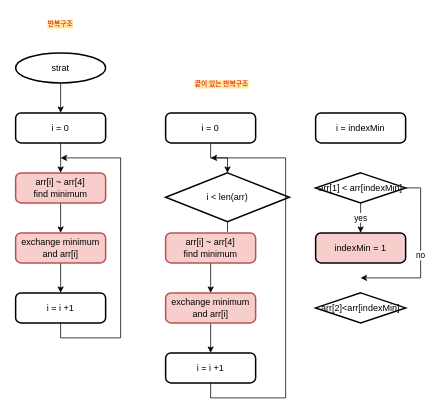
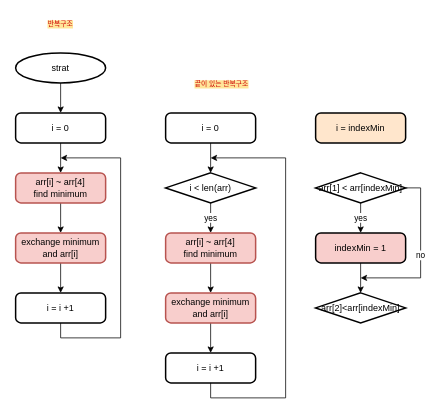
node "i = indexMin": fillcolor #ffffff -> #ffe6cc
node "i < len(arr)": size 124x49 -> 90x30
edge "indexMin = 1" -> "arr[2]<arr[indexMin]": added
